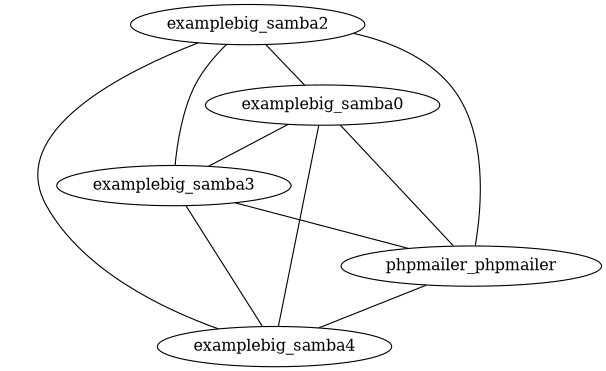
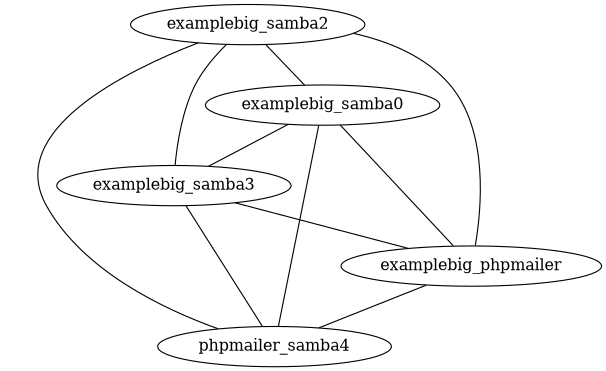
node "phpmailer_phpmailer": label "phpmailer_phpmailer" -> "examplebig_phpmailer"
node "examplebig_samba4": label "examplebig_samba4" -> "phpmailer_samba4"
